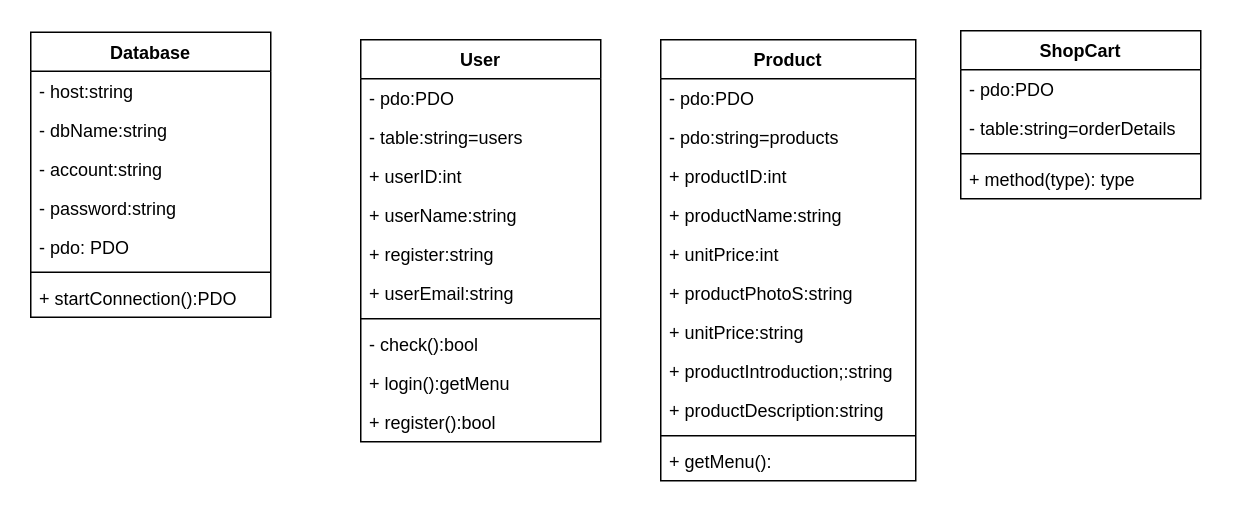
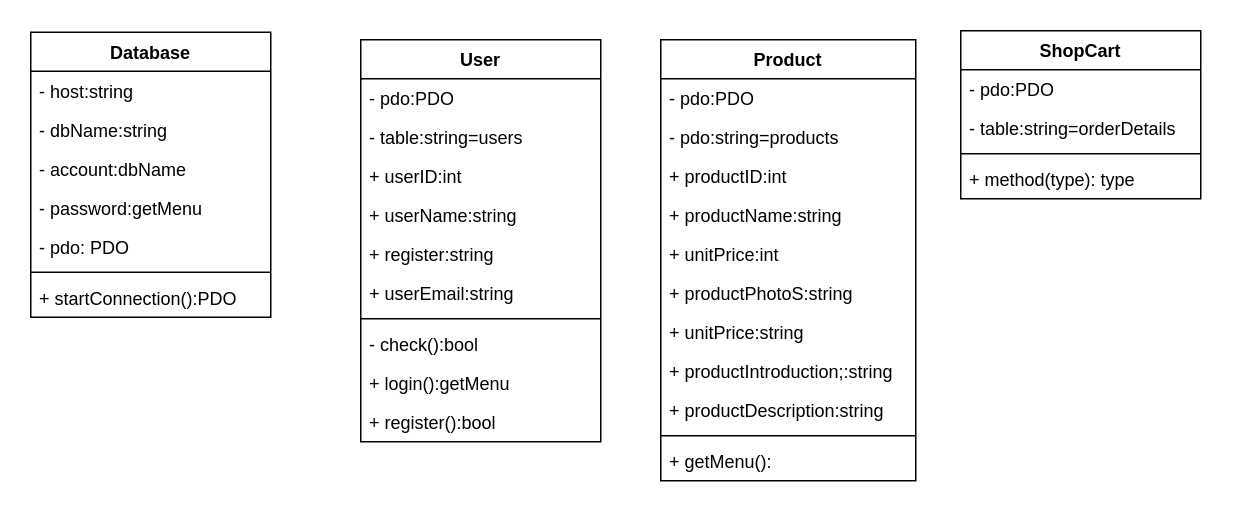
node "- account:string": label "- account:string" -> "- account:dbName"
node "- password:string": label "- password:string" -> "- password:getMenu"
